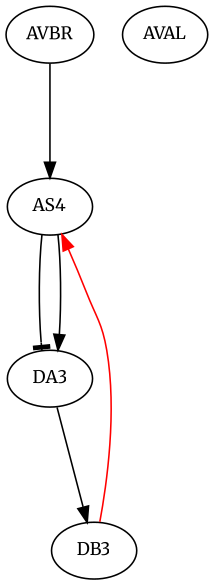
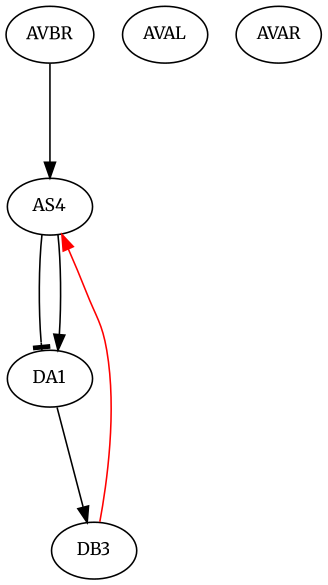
node "AVAR": added
node "DA3": label "DA3" -> "DA1"
